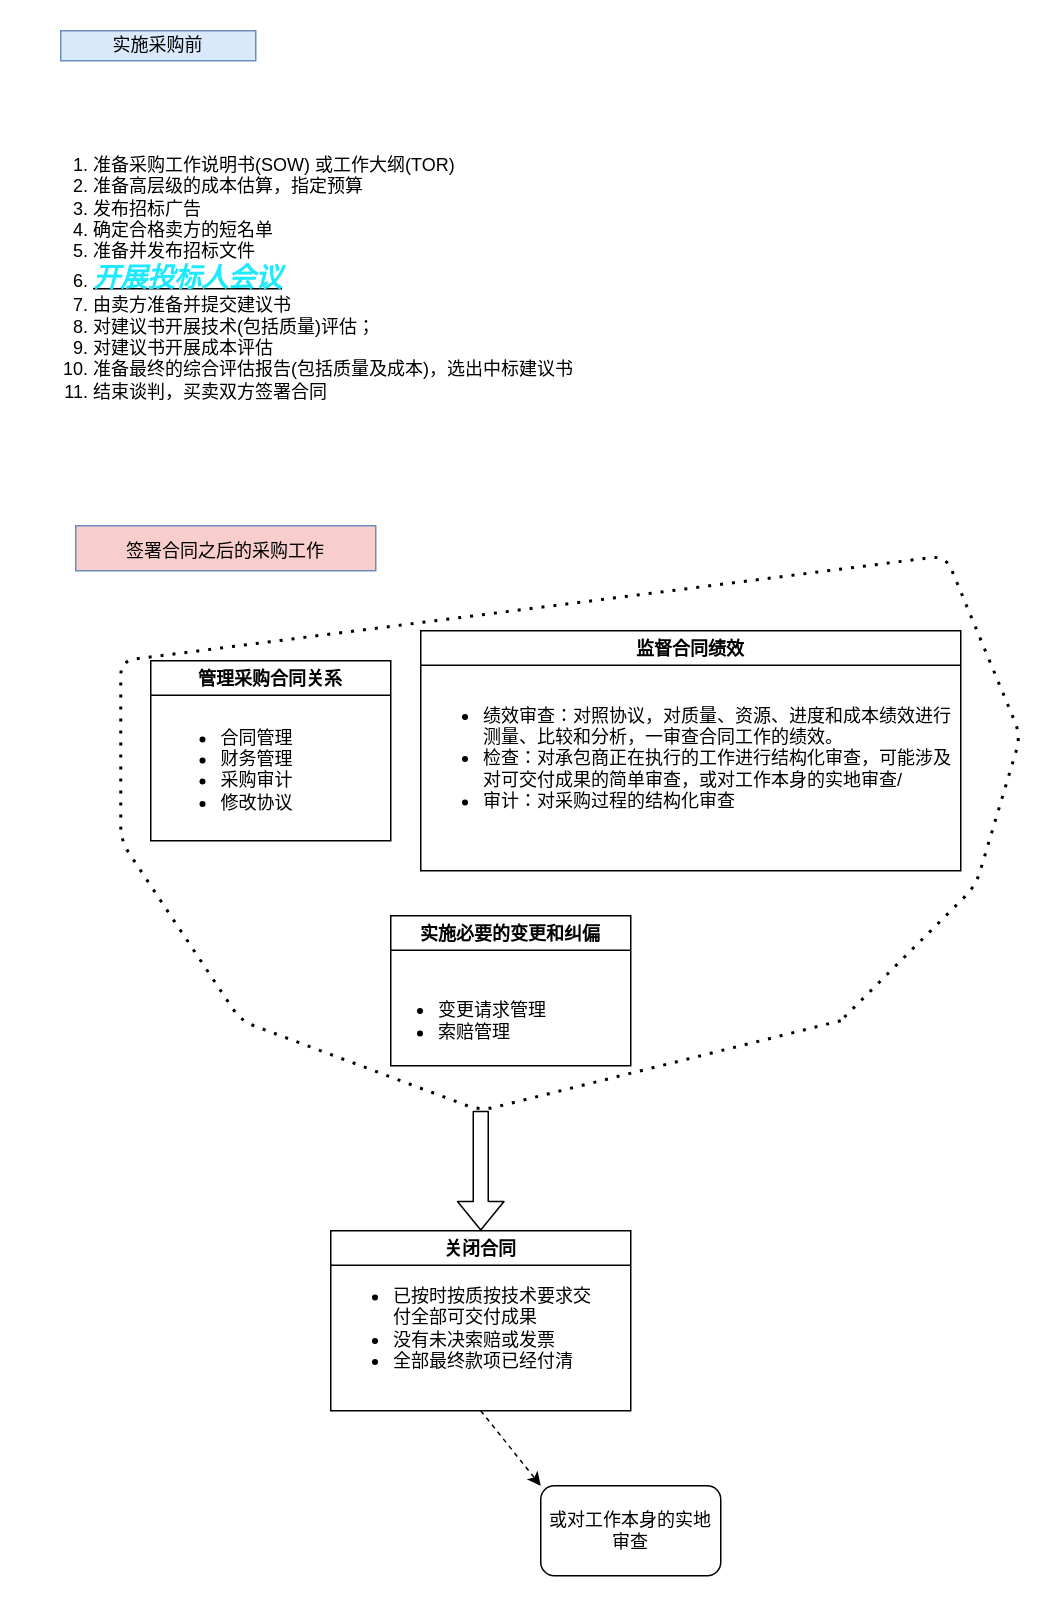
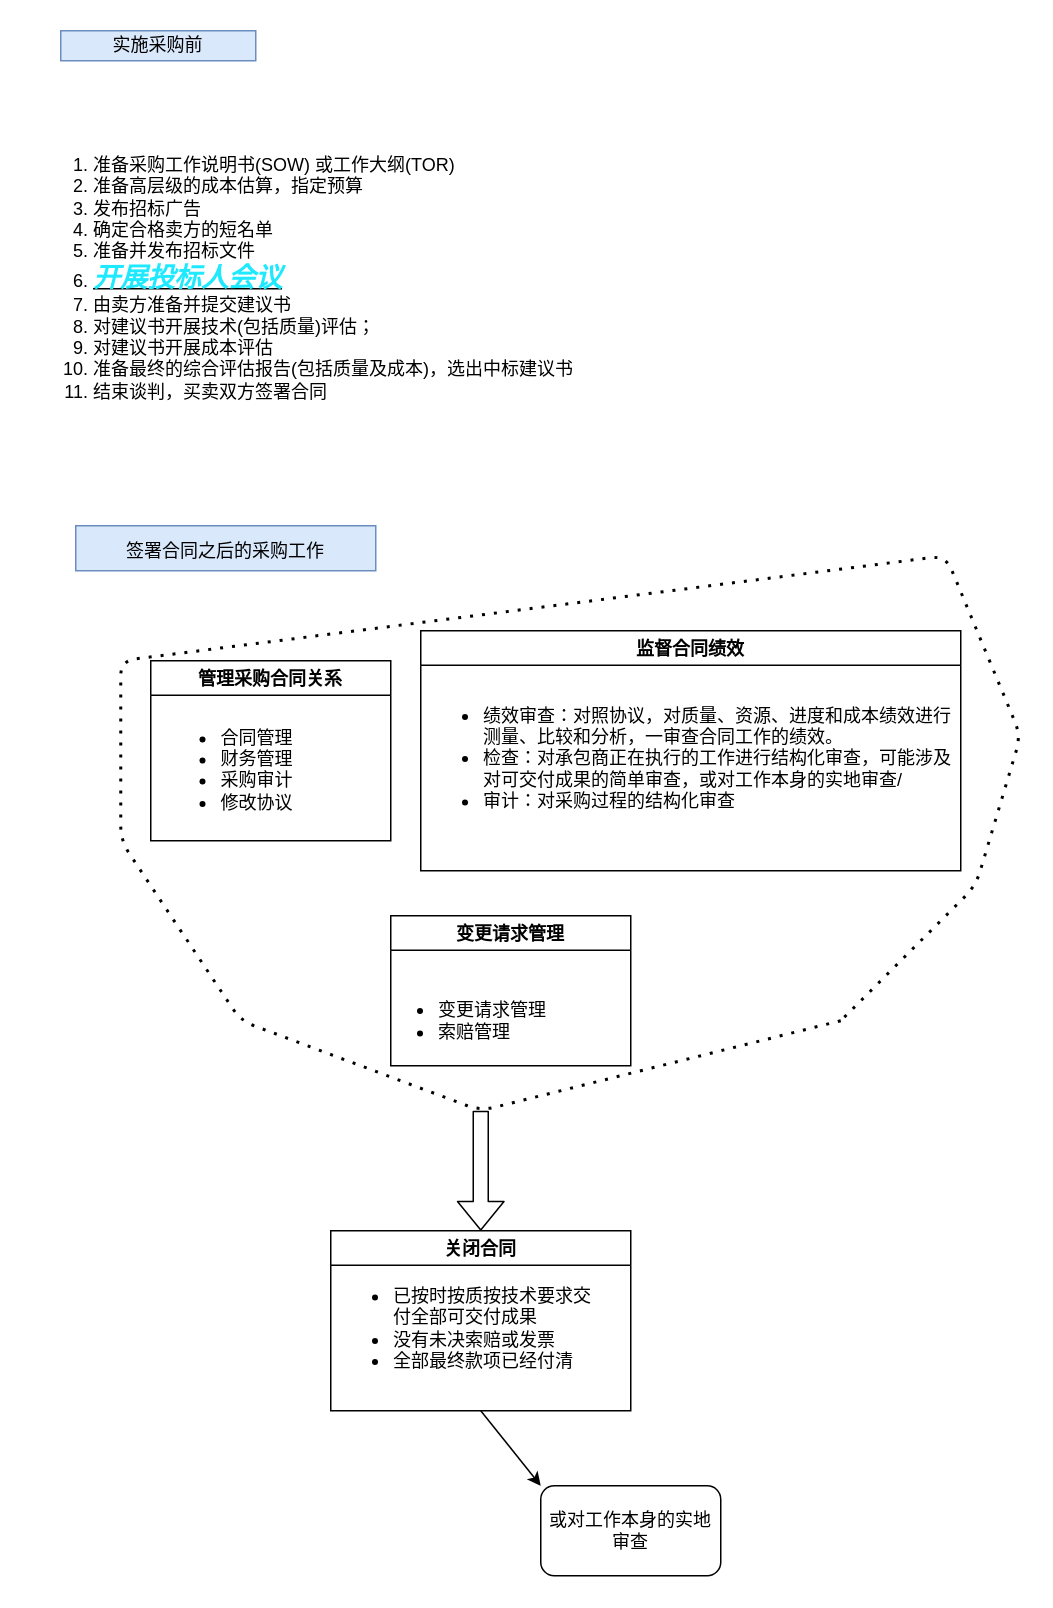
node "签署合同之后的采购工作": fillcolor #f8cecc -> #dae8fc
node "实施必要的变更和纠偏": label "实施必要的变更和纠偏" -> "变更请求管理"
edge "关闭合同" -> "或对工作本身的实地审查": style dashed -> solid
